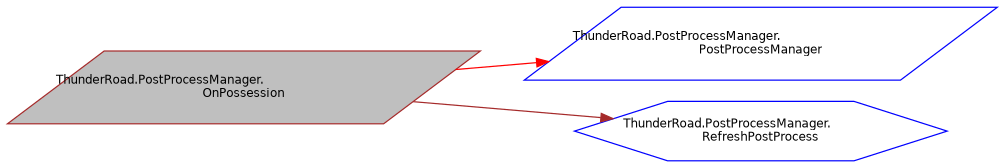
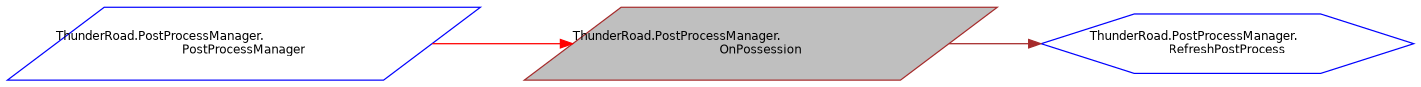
edge "ThunderRoad.PostProcessManager. OnPossession" -> "ThunderRoad.PostProcessManager. PostProcessManager": reversed
